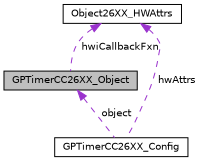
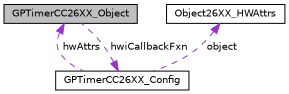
edge "GPTimerCC26XX_Object" -> "Object26XX_HWAttrs": now "GPTimerCC26XX_Object" -> "GPTimerCC26XX_Config"
edge "GPTimerCC26XX_Config" -> "Object26XX_HWAttrs": label " hwAttrs" -> " object"
edge "GPTimerCC26XX_Config" -> "GPTimerCC26XX_Object": label " object" -> " hwAttrs"
